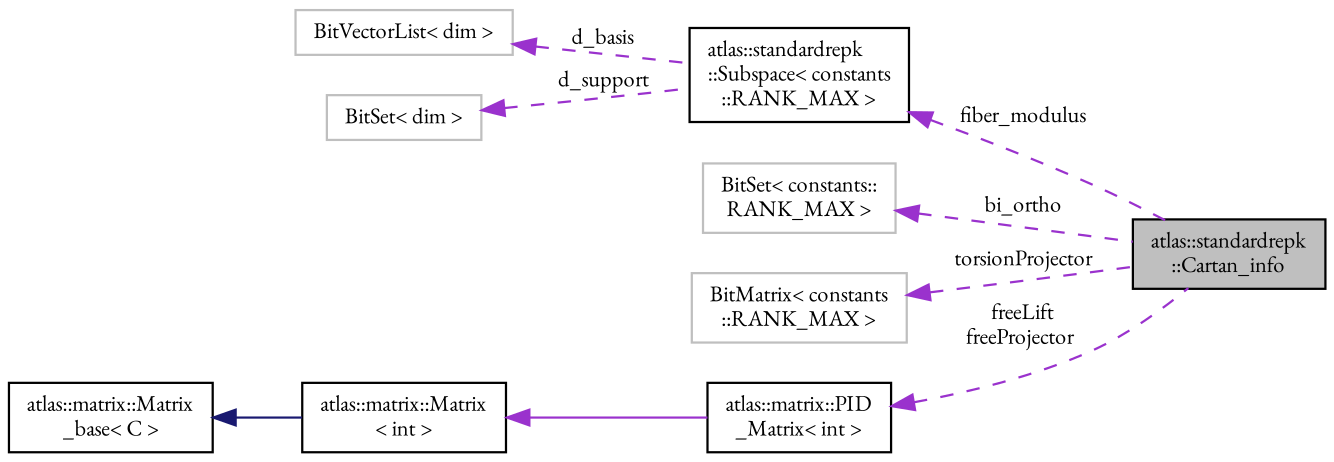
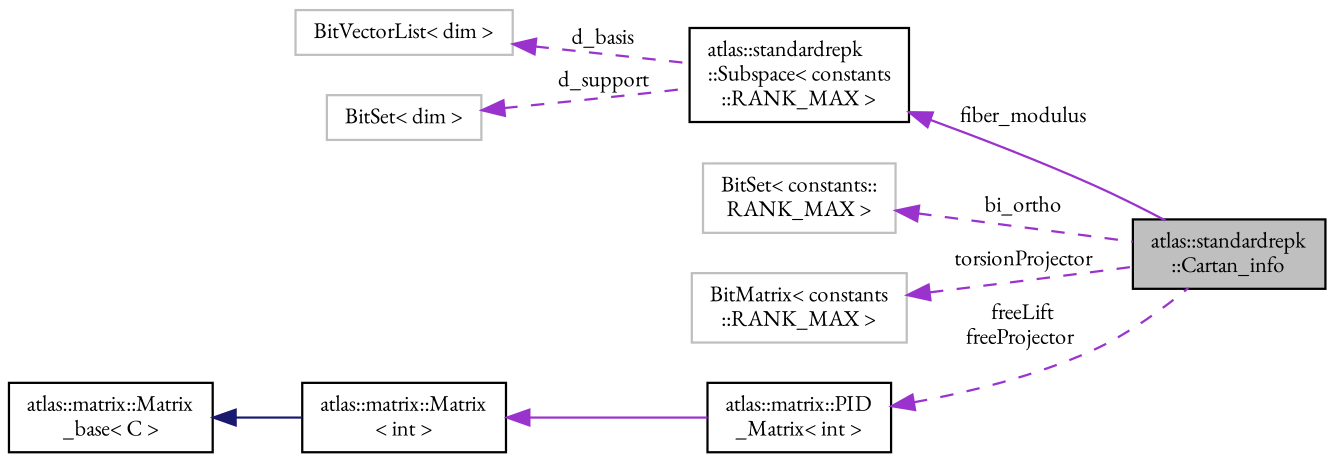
edge "atlas::standardrepk ::Cartan_info" -> "atlas::standardrepk ::Subspace< constants ::RANK_MAX >": style dashed -> solid
